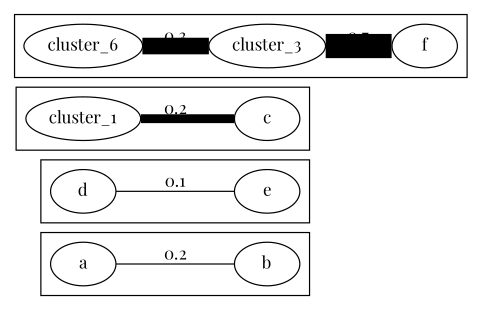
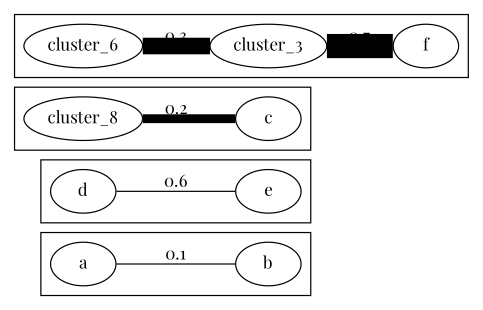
node "cluster_1": label "cluster_1" -> "cluster_8"
edge "d" -- "e": label "0.1" -> "0.6"
edge "a" -- "b": label "0.2" -> "0.1"
